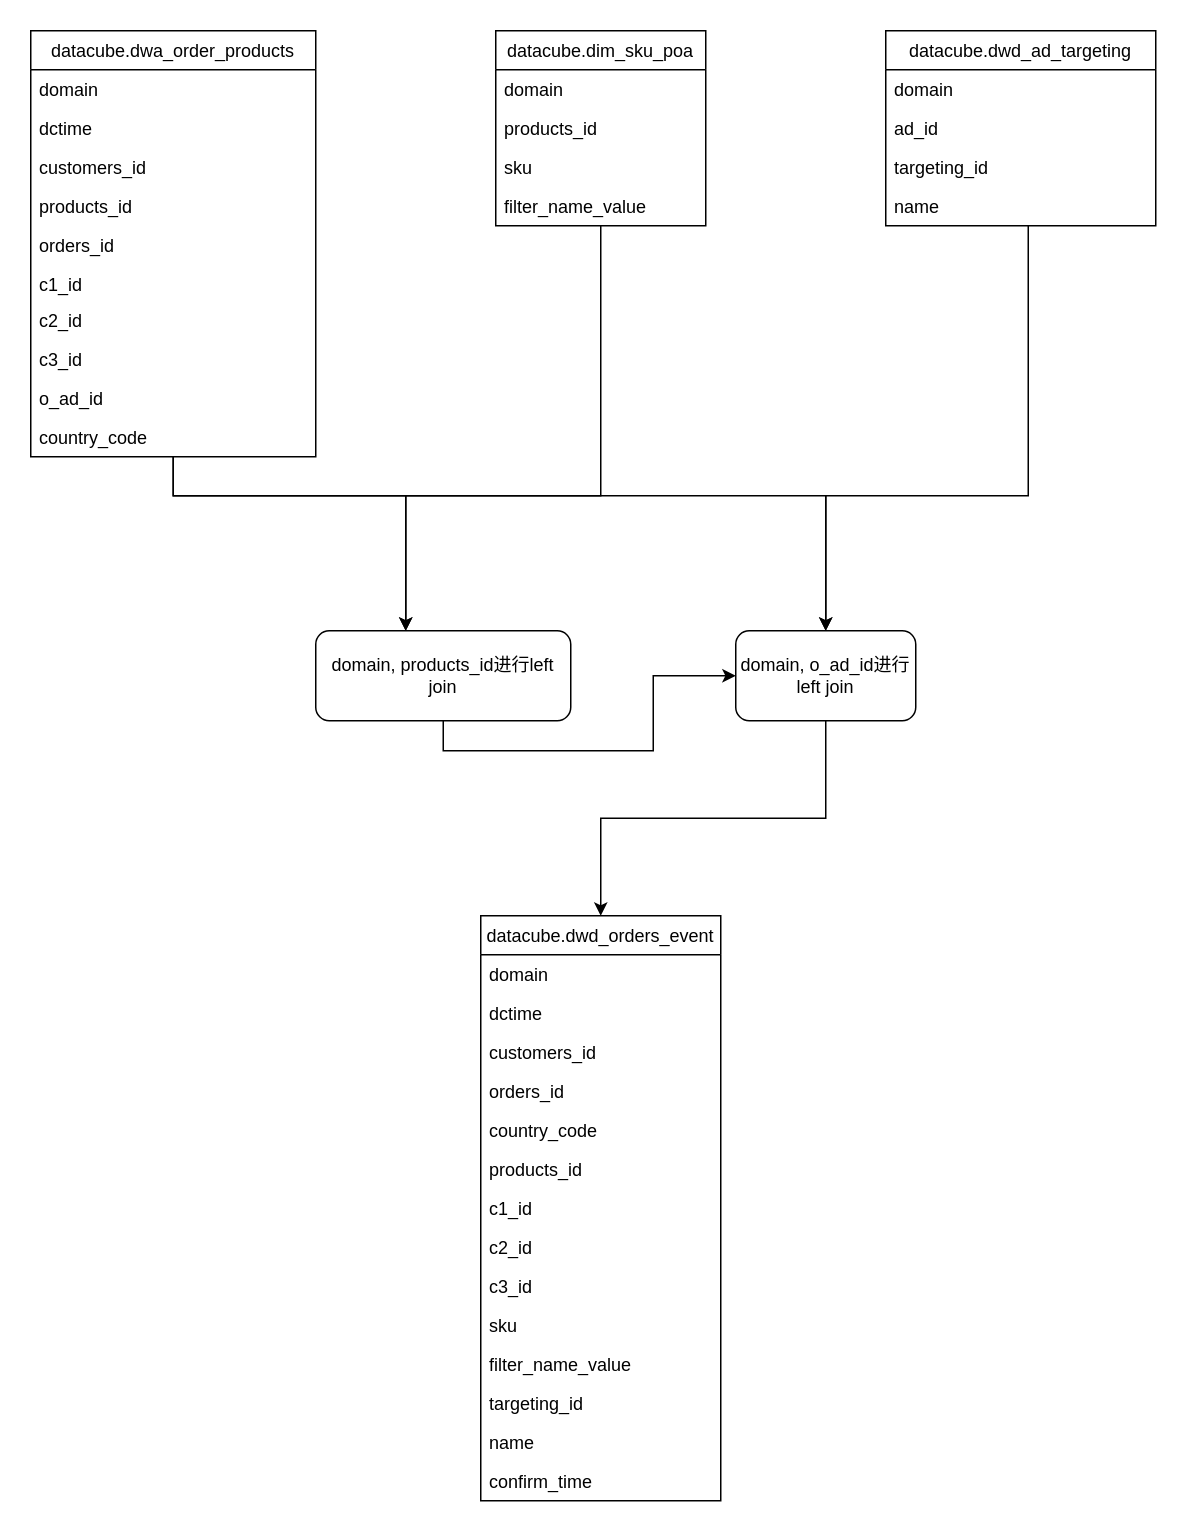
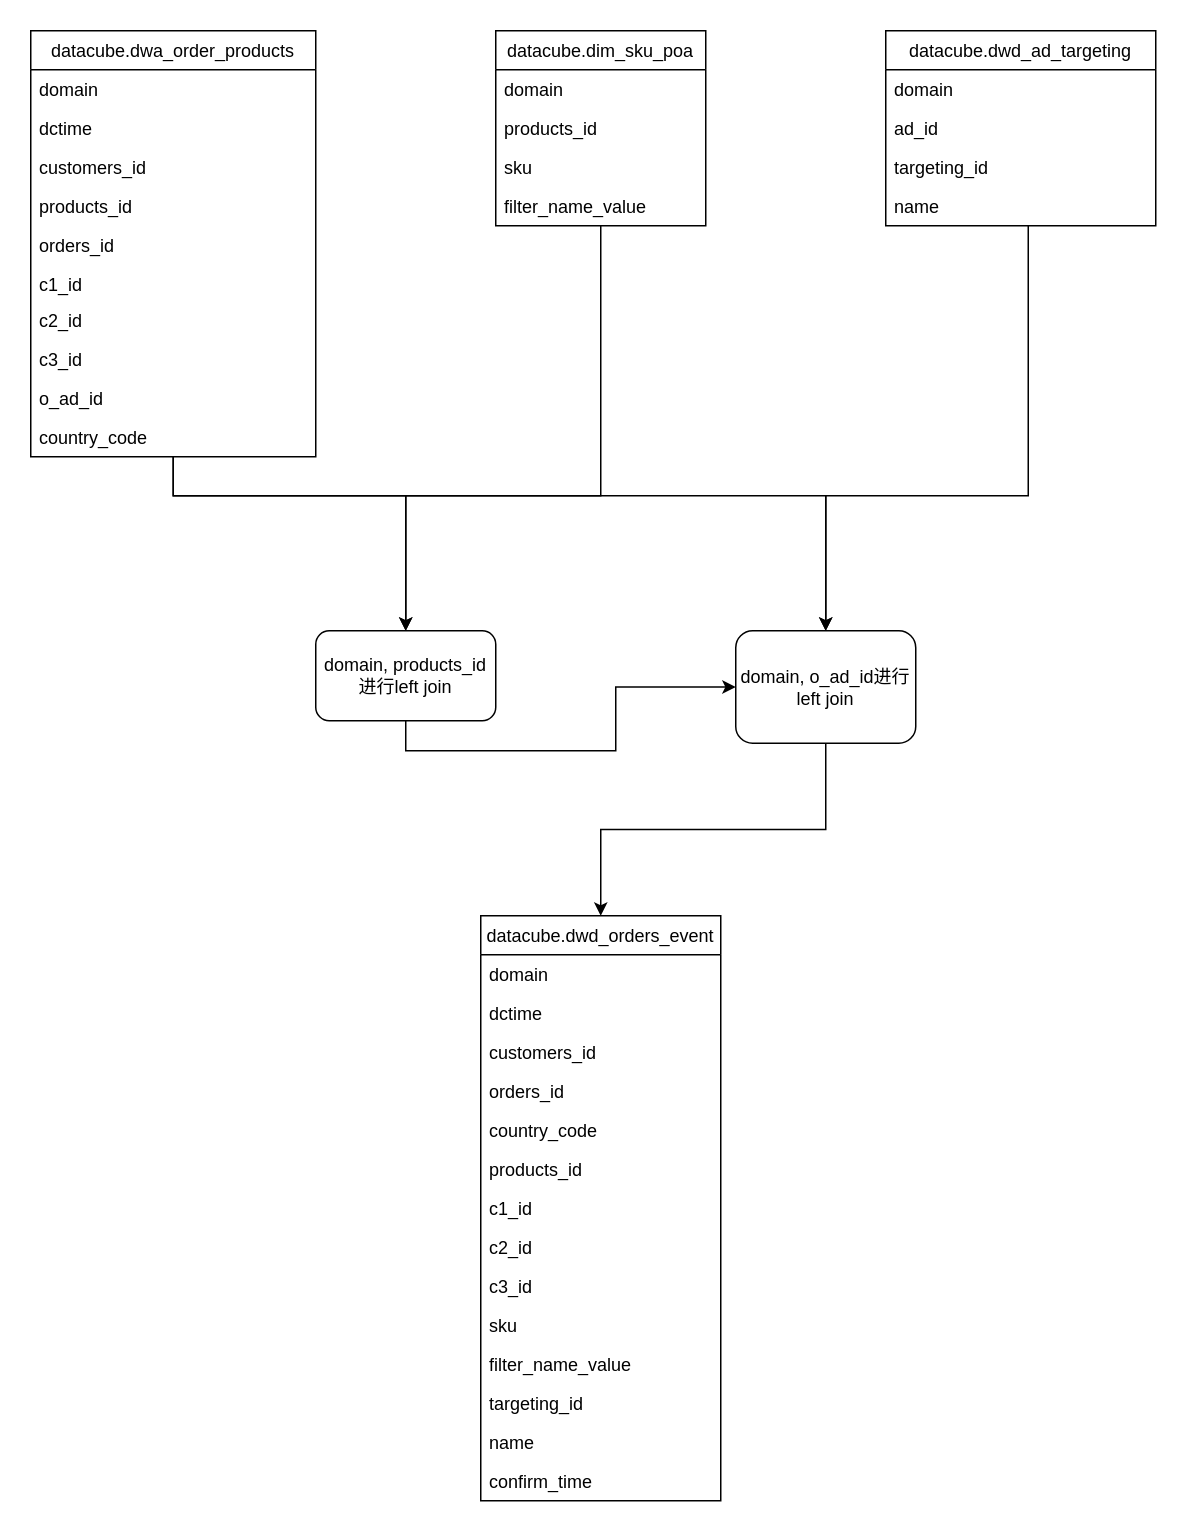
node "domain, products_id进行left join": size 255x90 -> 180x90
node "domain, o_ad_id进行left join": size 180x90 -> 180x113
